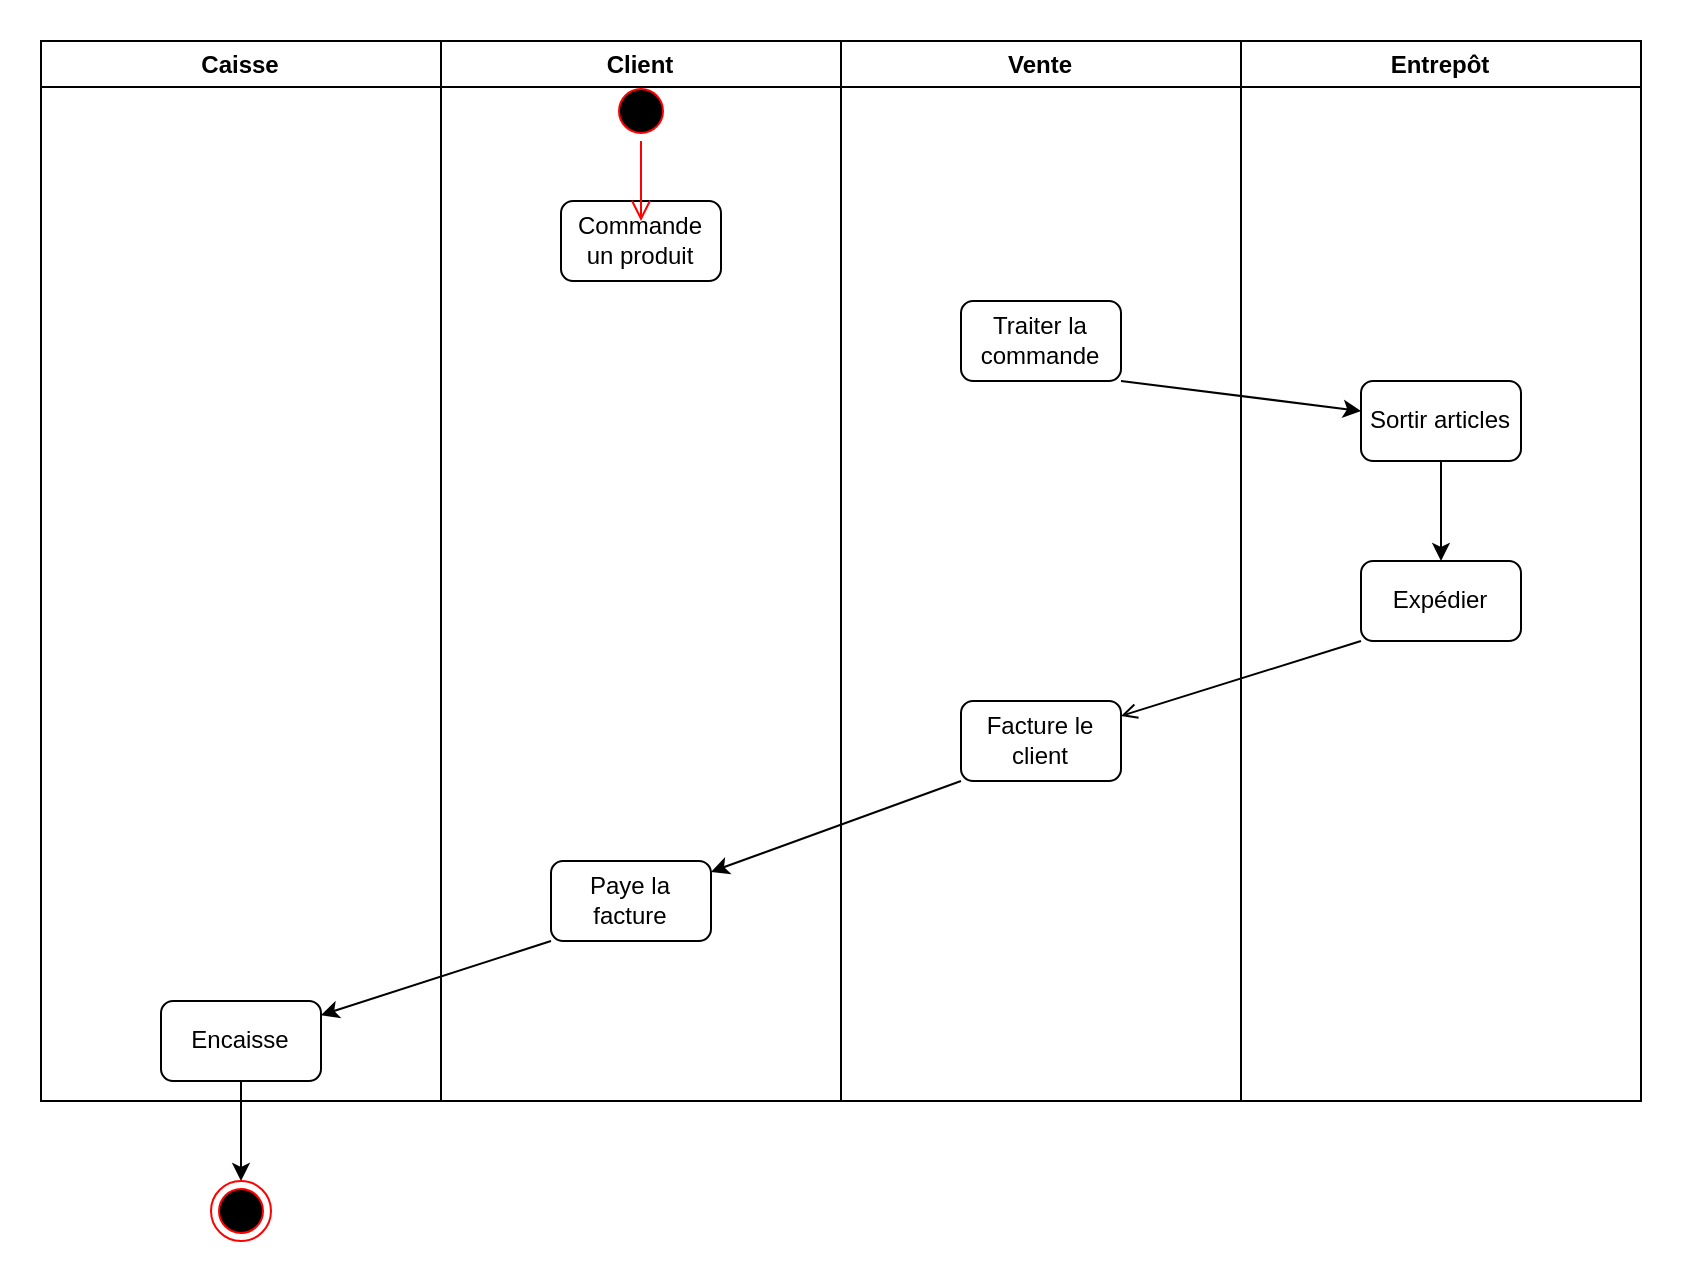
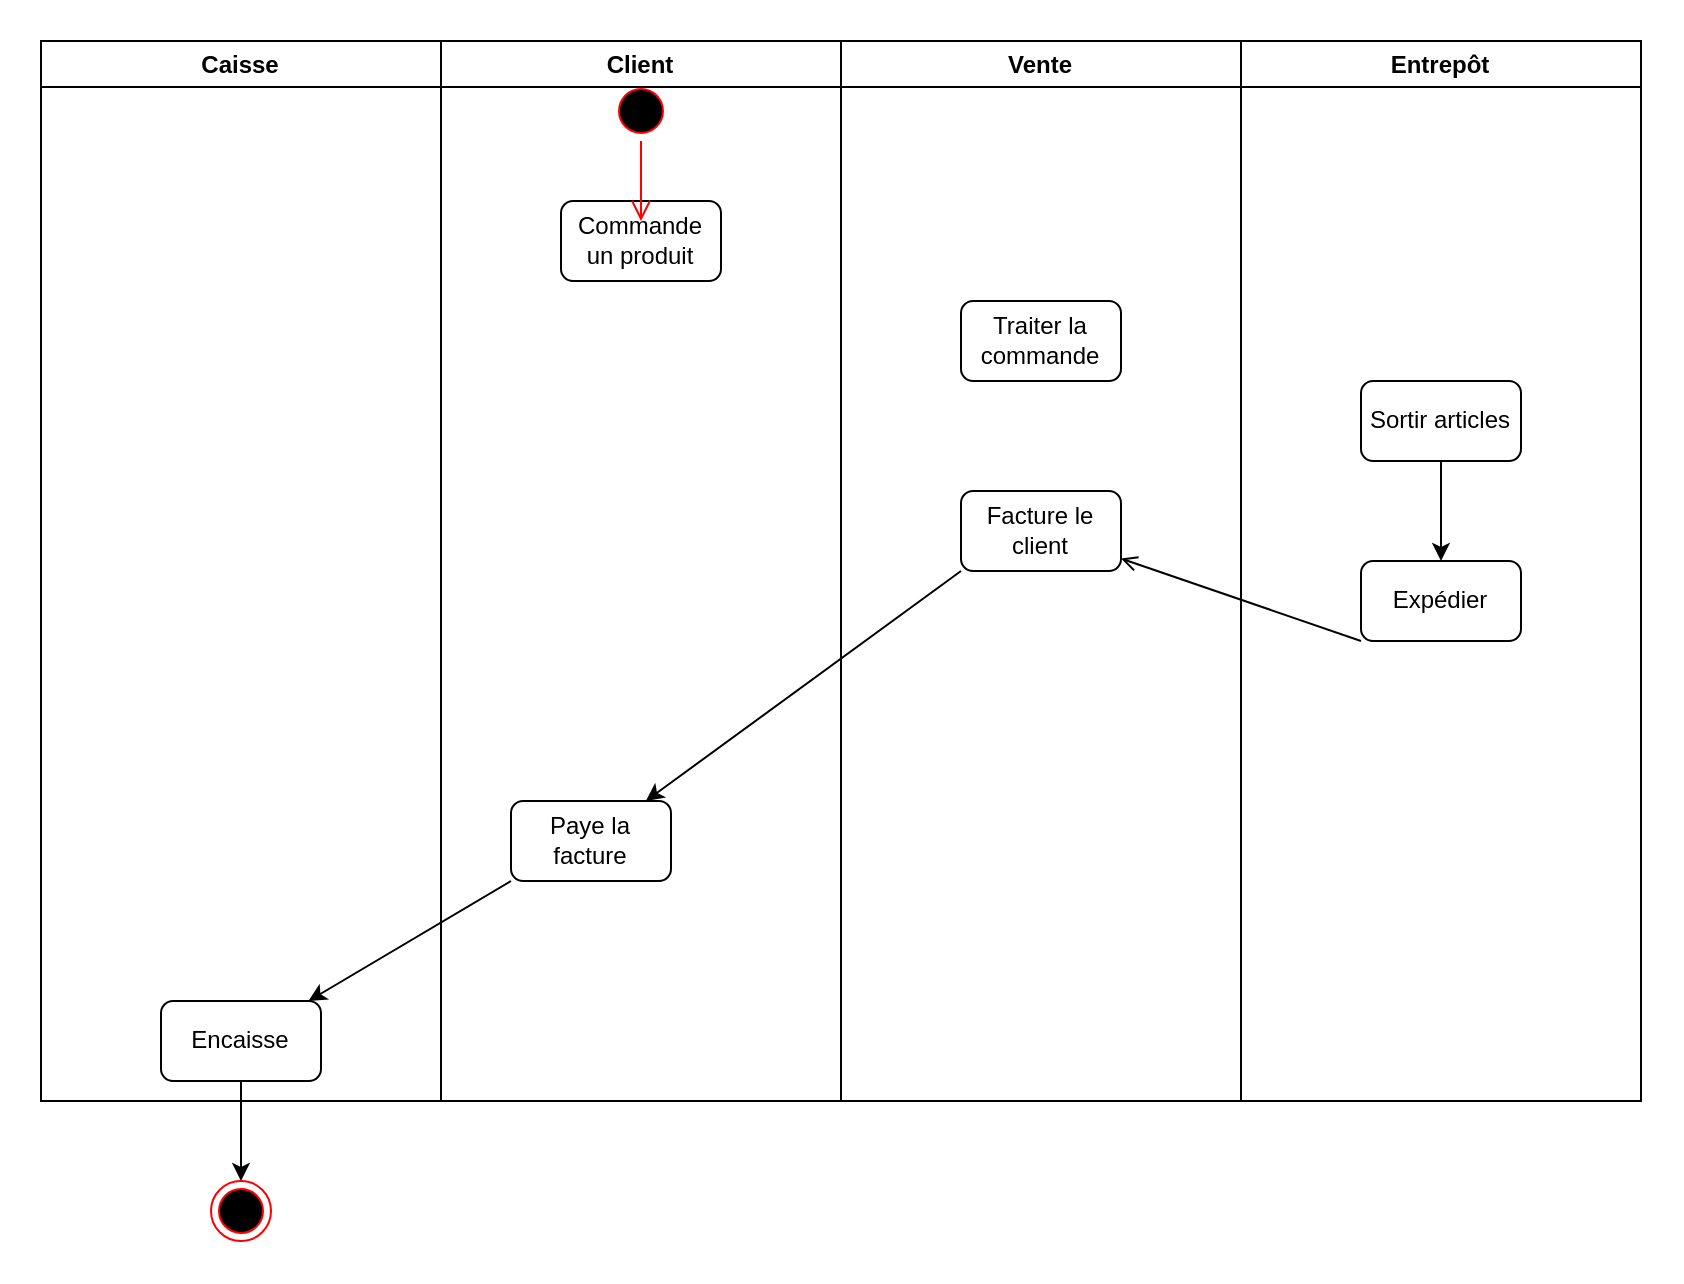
edge "Traiter la commande" -> "Sortir articles": removed
node "Facture le client": moved (1041, 741) -> (1041, 531)
node "Paye la facture": moved (631, 901) -> (591, 841)
